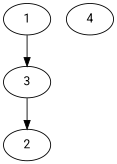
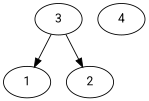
edge "1" -> "3": reversed
